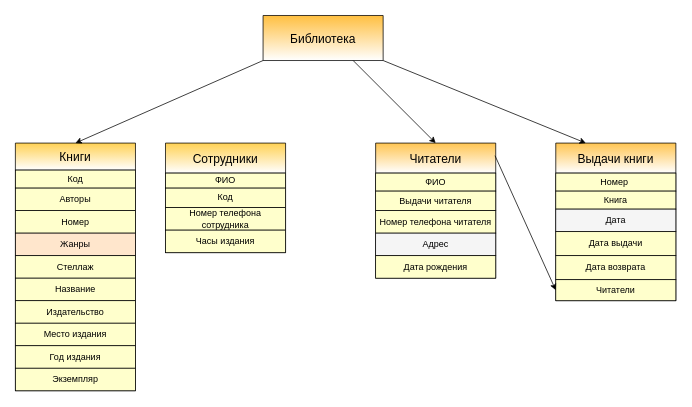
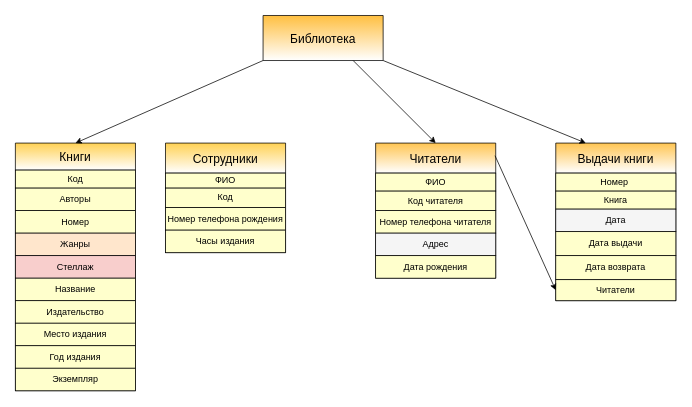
node "Выдачи читателя": label "Выдачи читателя" -> "Код читателя"
node "Номер телефона сотрудника": label "Номер телефона сотрудника" -> "Номер телефона рождения"
node "Стеллаж": fillcolor #ffffcc -> #f8cecc
